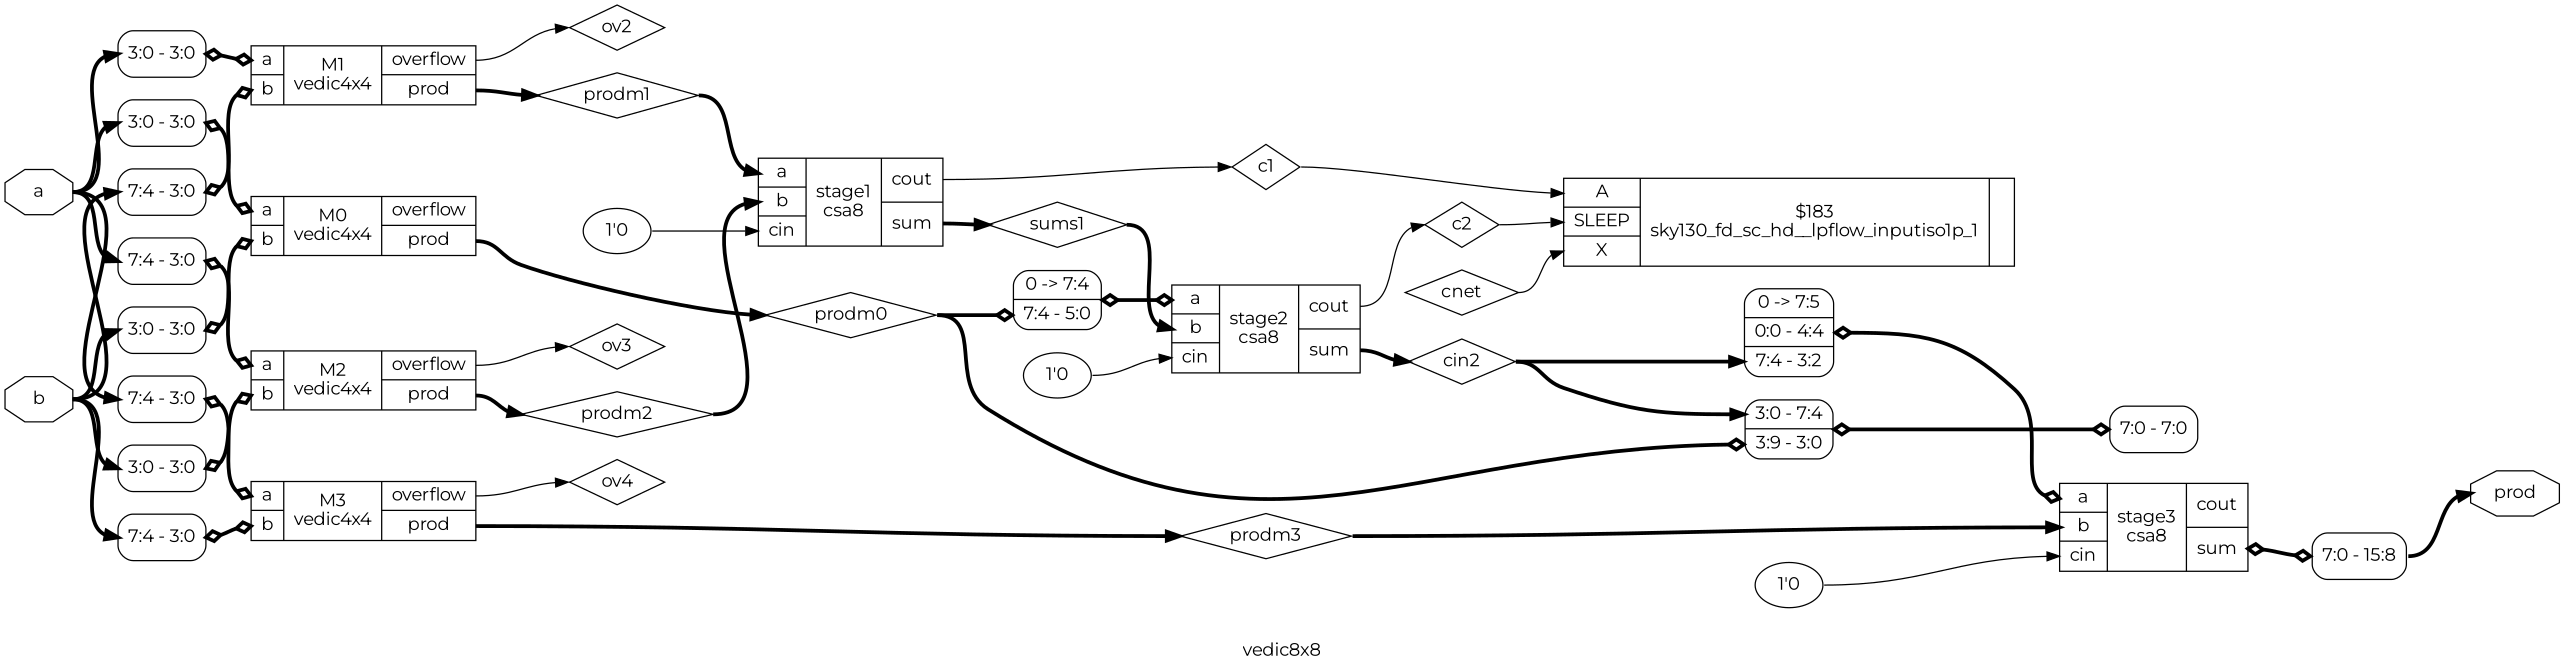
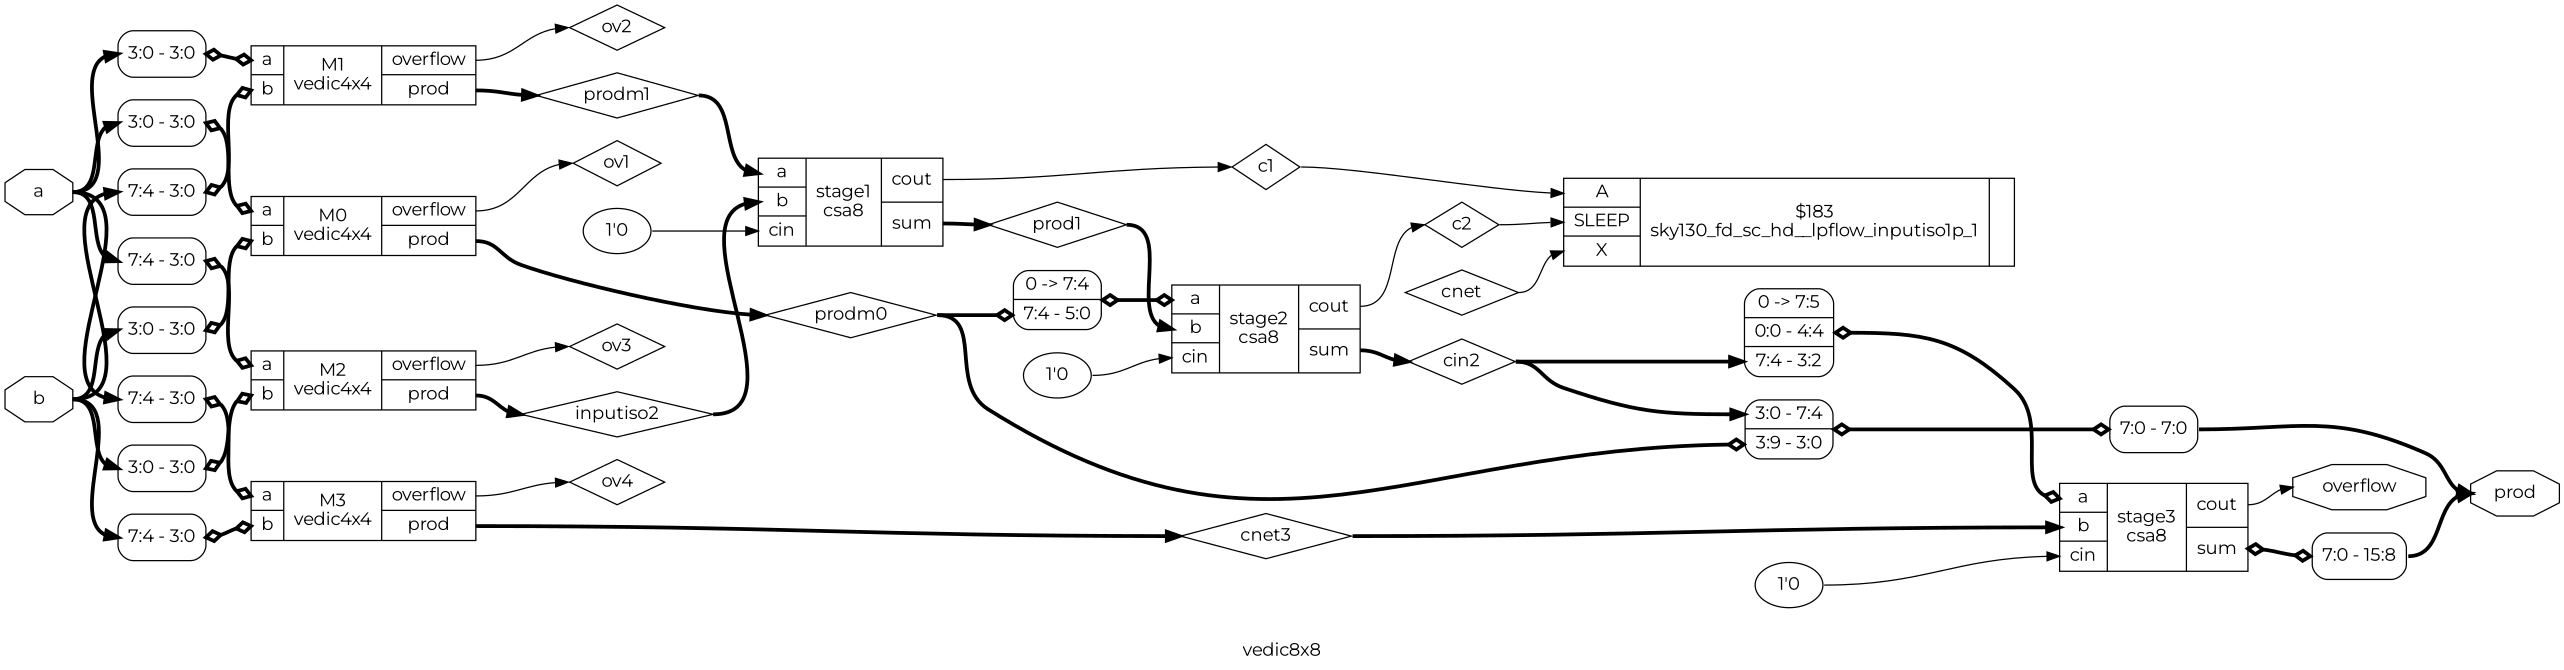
node "ov1": added
node "sums1": label "sums1" -> "prod1"
node "prodm2": label "prodm2" -> "inputiso2"
edge "7:0 - 7:0" -> "prod": added
node "overflow": added
node "prodm3": label "prodm3" -> "cnet3"
